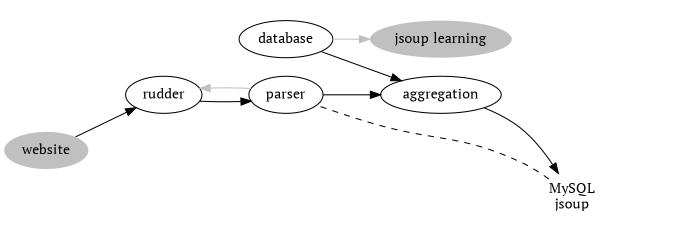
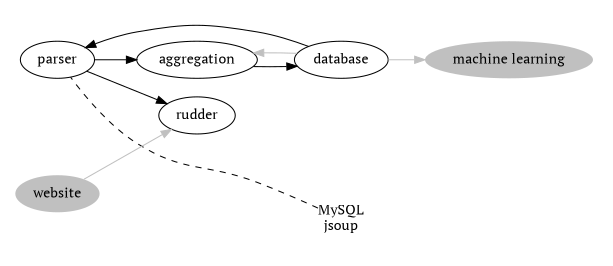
node "jsoup learning": label "jsoup learning" -> "machine learning"
edge "database" -> "aggregation": color black -> gray
edge "parser" -> "rudder": color gray -> black
edge "rudder" -> "parser": now "database" -> "parser"
edge "website" -> "rudder": color black -> gray
edge "aggregation" -> "MySQL jsoup": now "aggregation" -> "database"
